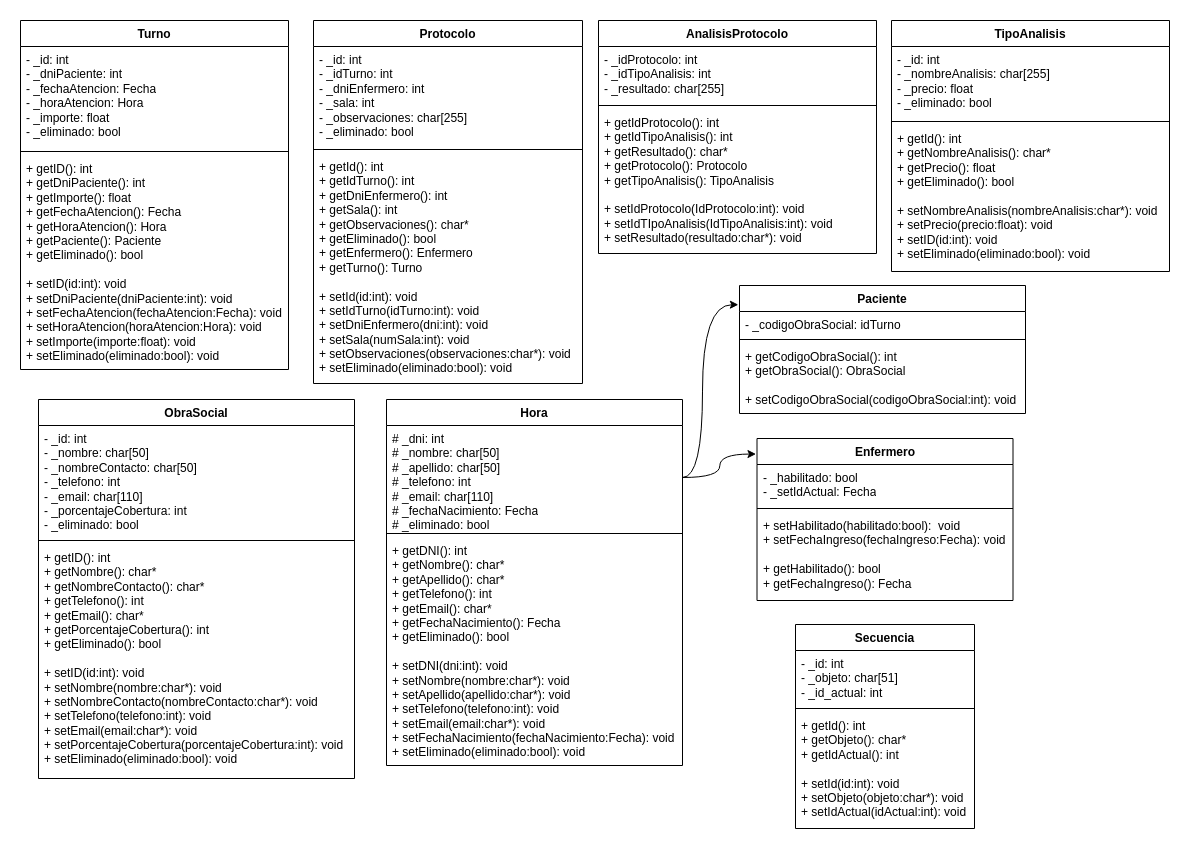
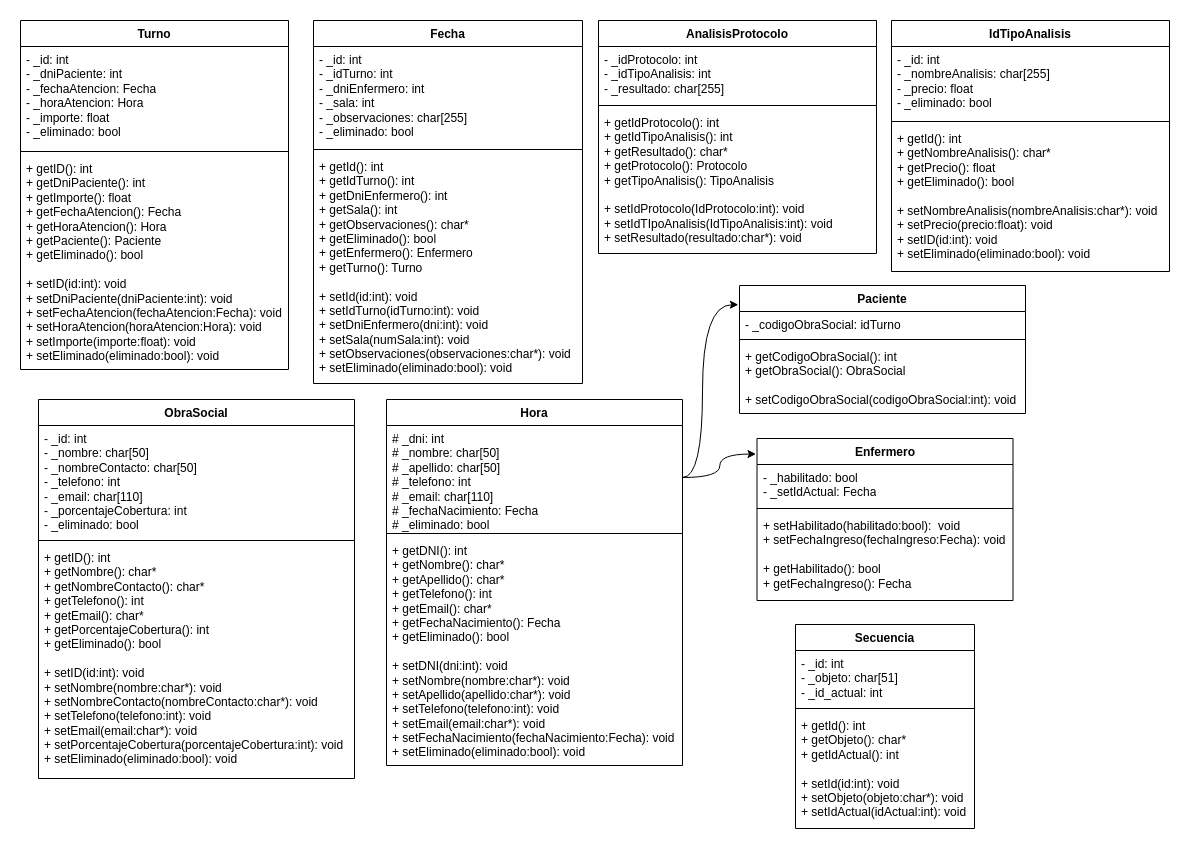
node "Protocolo": label "Protocolo" -> "Fecha"
node "TipoAnalisis": label "TipoAnalisis" -> "IdTipoAnalisis"
